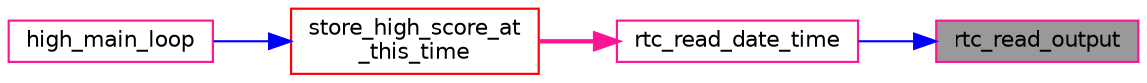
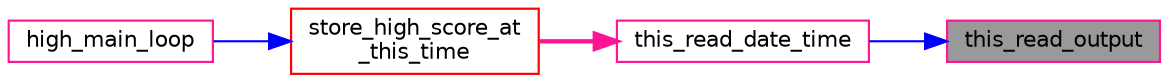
node "rtc_read_date_time": label "rtc_read_date_time" -> "this_read_date_time"
node "rtc_read_output": label "rtc_read_output" -> "this_read_output"
